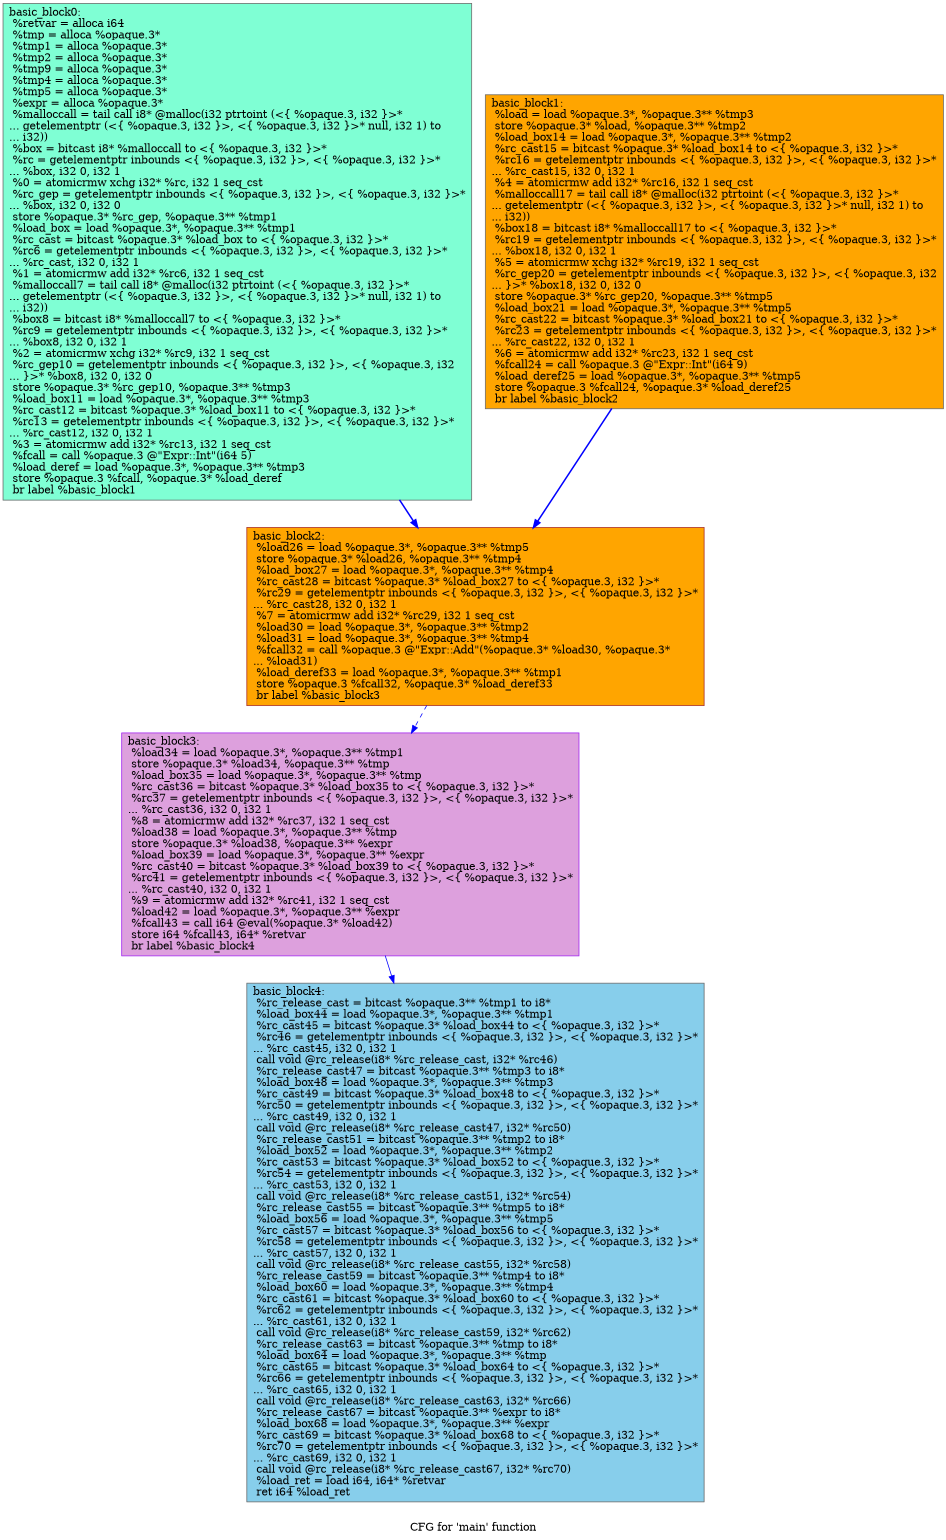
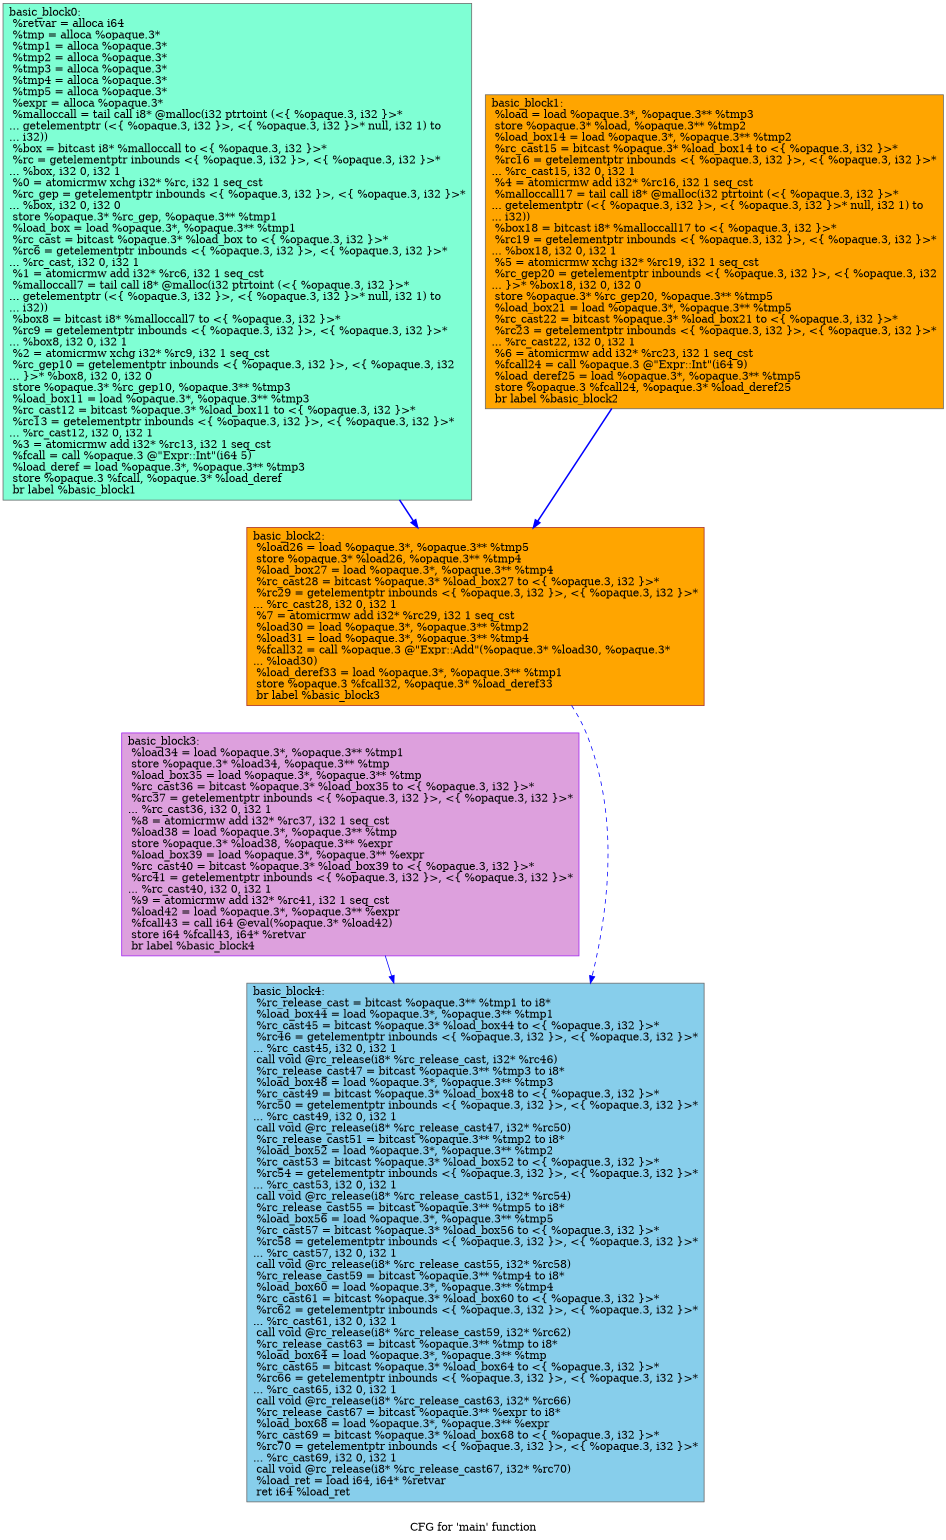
node "basic_block0:": text "%tmp9 = alloca %opaque.3*" -> "%tmp3 = alloca %opaque.3*"
node "basic_block2:": text "... %load31)" -> "... %load30)"
edge "basic_block2:" -> "basic_block3:": now "basic_block2:" -> "basic_block4:"
